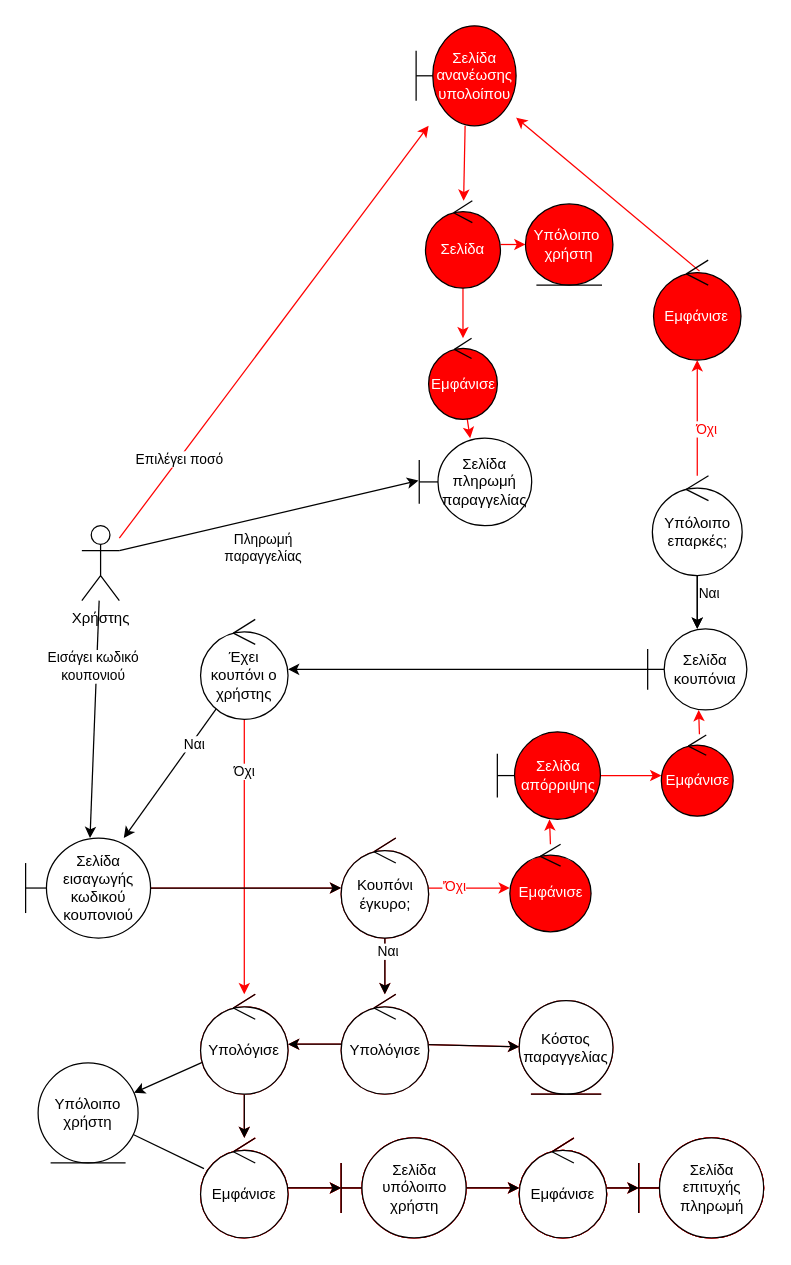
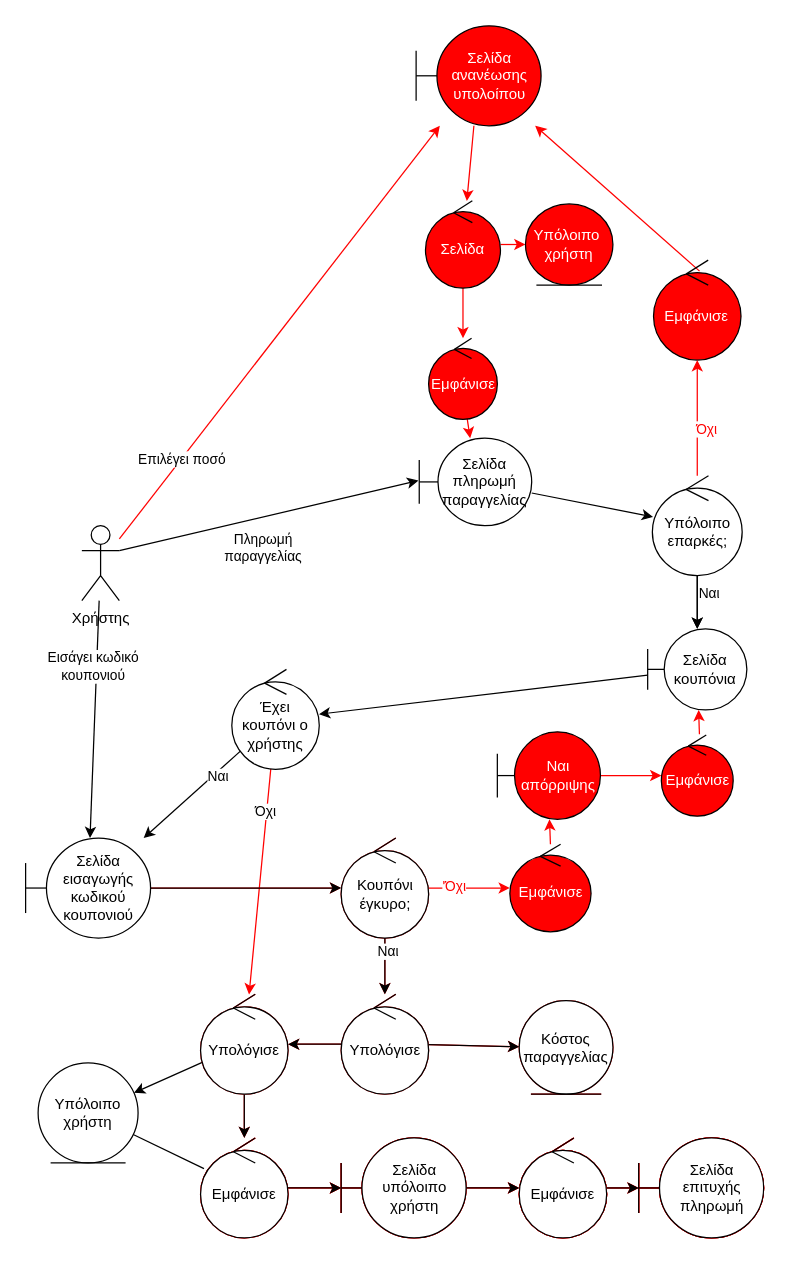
node "Σελίδα ανανέωσης υπολοίπου": size 100x100 -> 125x100
edge "Σελίδα πληρωμή παραγγελίας" -> "Υπόλοιπο επαρκές;": added
node "Έχει κουπόνι ο χρήστης": moved (244, 669) -> (276, 719)
node "Σελίδα απόρριψης": label "Σελίδα απόρριψης" -> "Ναι απόρριψης"
